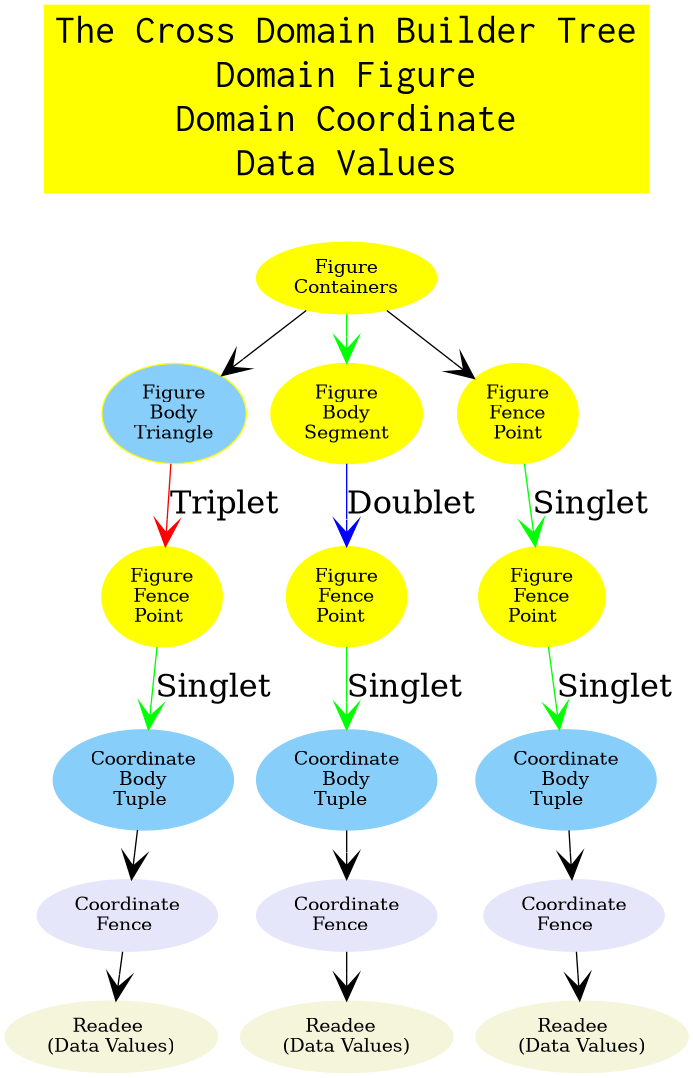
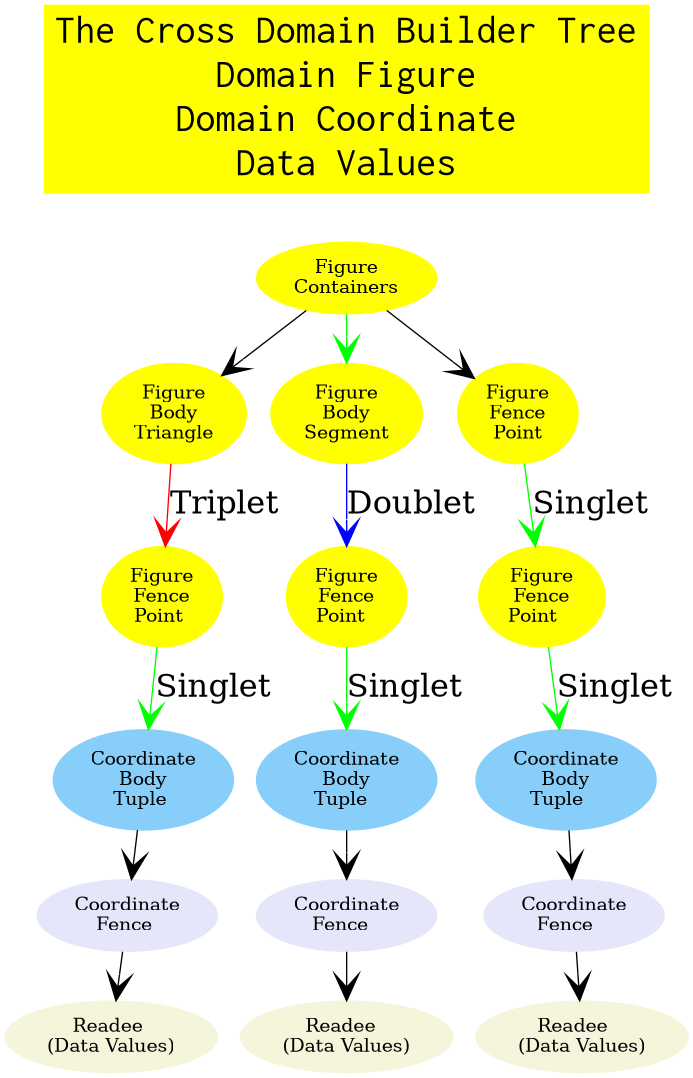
node "Figure Body Triangle": fillcolor lightskyblue -> yellow
